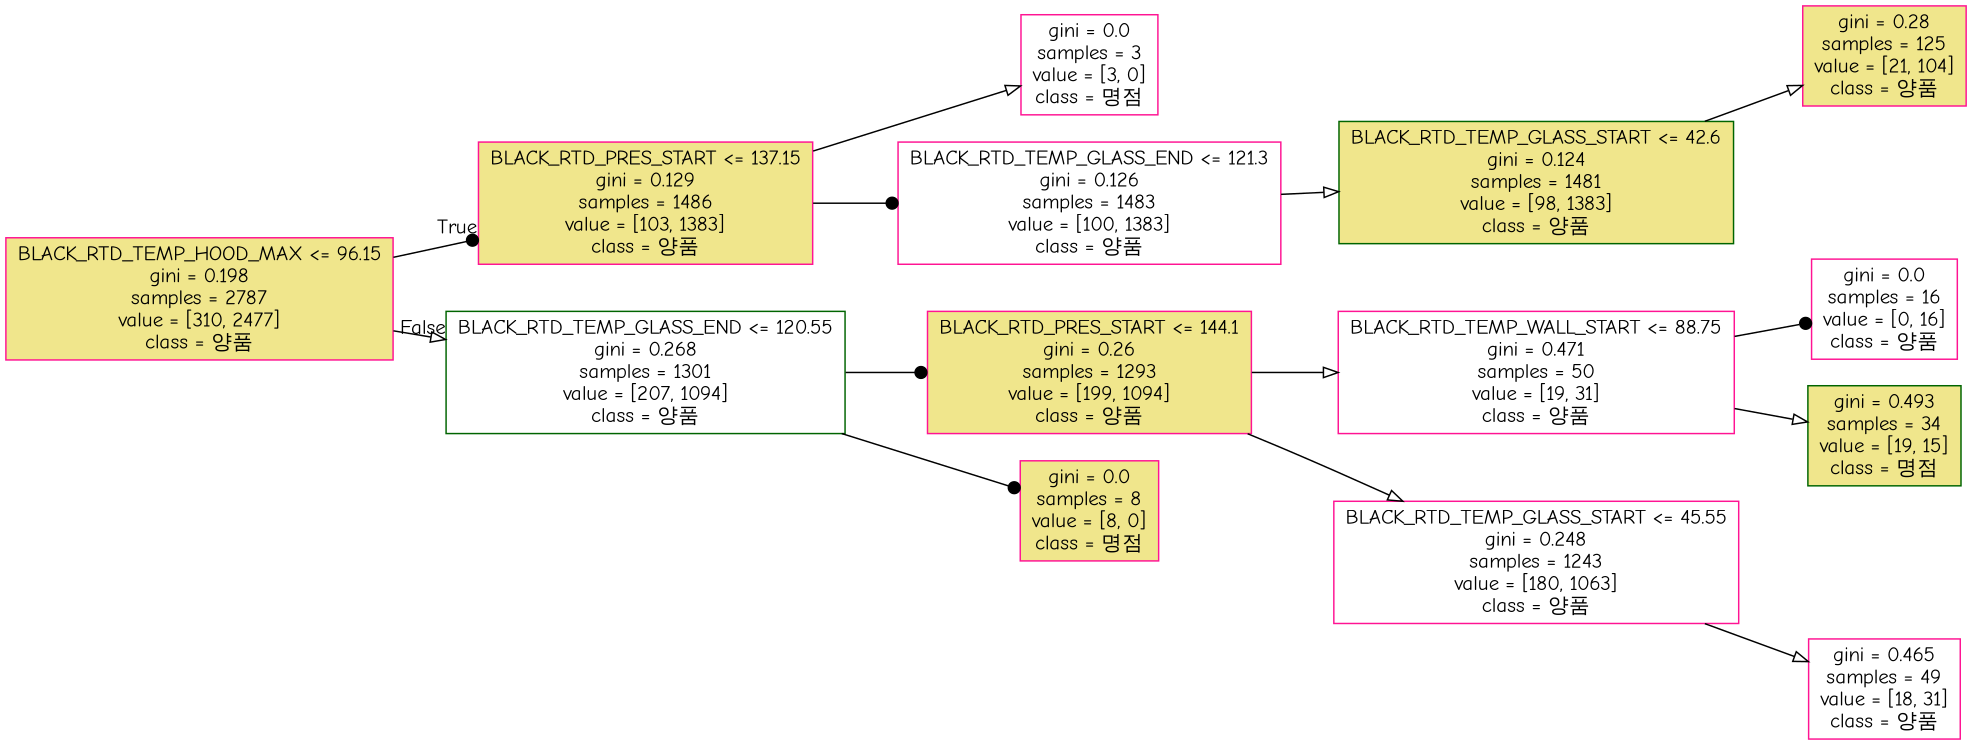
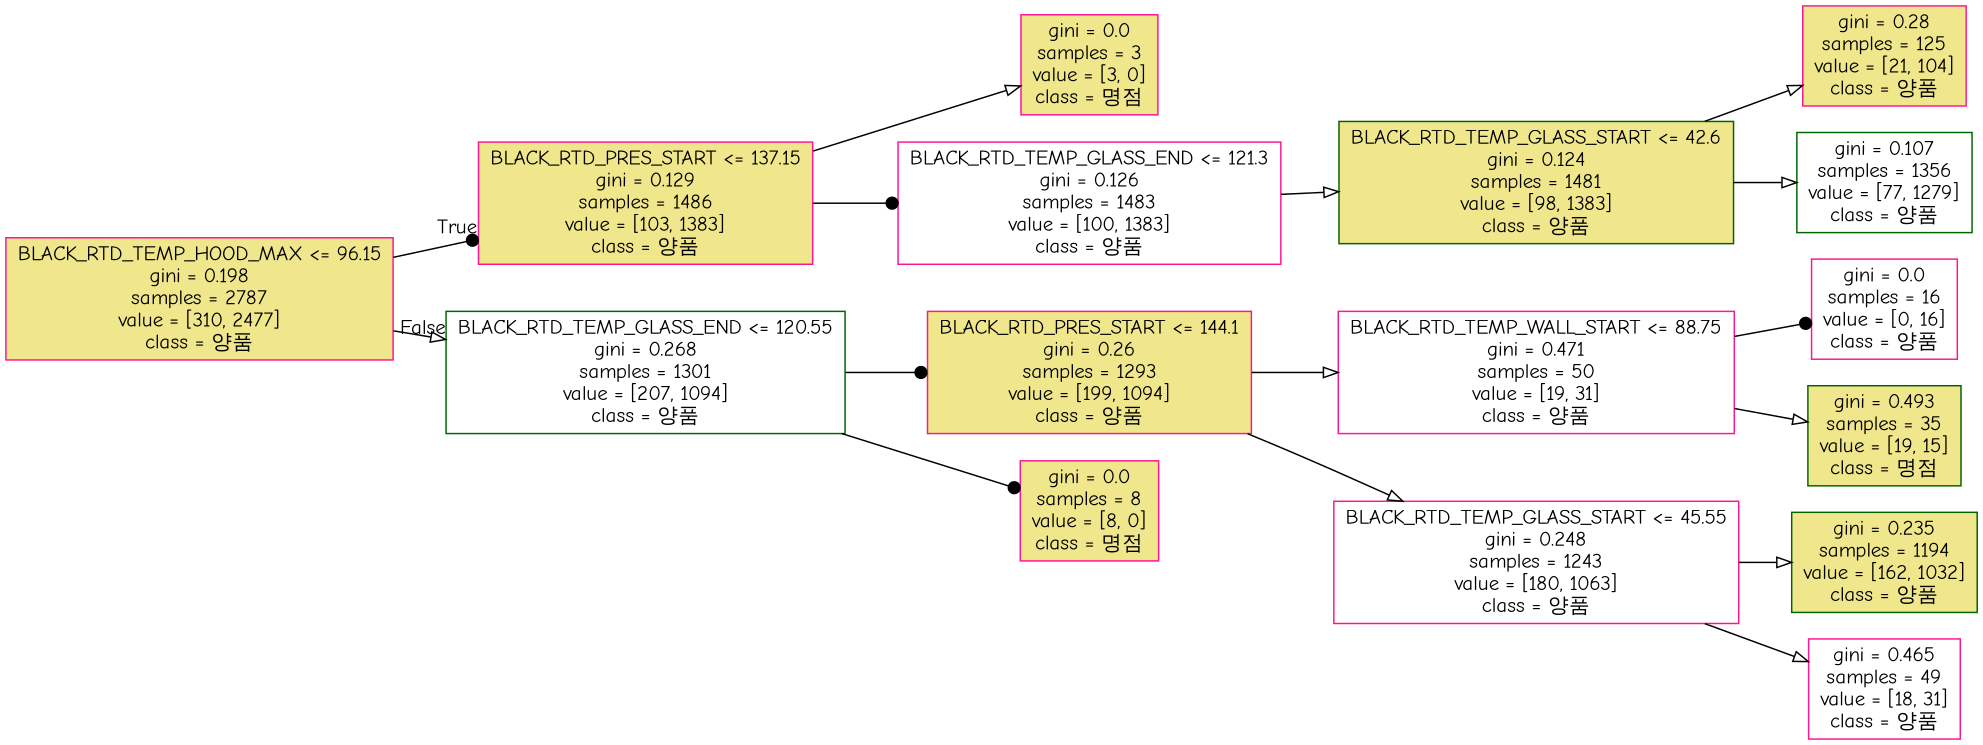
node "gini = 0.0 samples = 3 value = [3, 0] class = 명점": fillcolor white -> khaki
node "gini = 0.107 samples = 1356 value = [77, 1279] class = 양품": added
node "gini = 0.493 samples = 34 value = [19, 15] class = 명점": label "gini = 0.493 samples = 34 value = [19, 15] class = 명점" -> "gini = 0.493 samples = 35 value = [19, 15] class = 명점"
node "gini = 0.235 samples = 1194 value = [162, 1032] class = 양품": added
